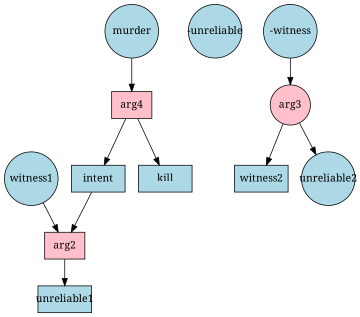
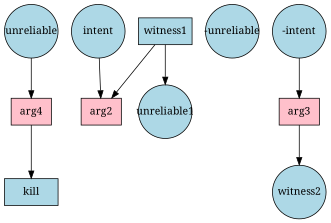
node "murder": label "murder" -> "unreliable"
node "-witness": label "-witness" -> "-intent"
node "arg3": shape circle -> box
edge "arg4" -> "intent": removed
node "witness1": shape circle -> box
node "intent": shape box -> circle
node "witness2": shape box -> circle
node "unreliable2": removed
edge "arg2" -> "unreliable1": now "witness1" -> "unreliable1"
node "unreliable1": shape box -> circle
